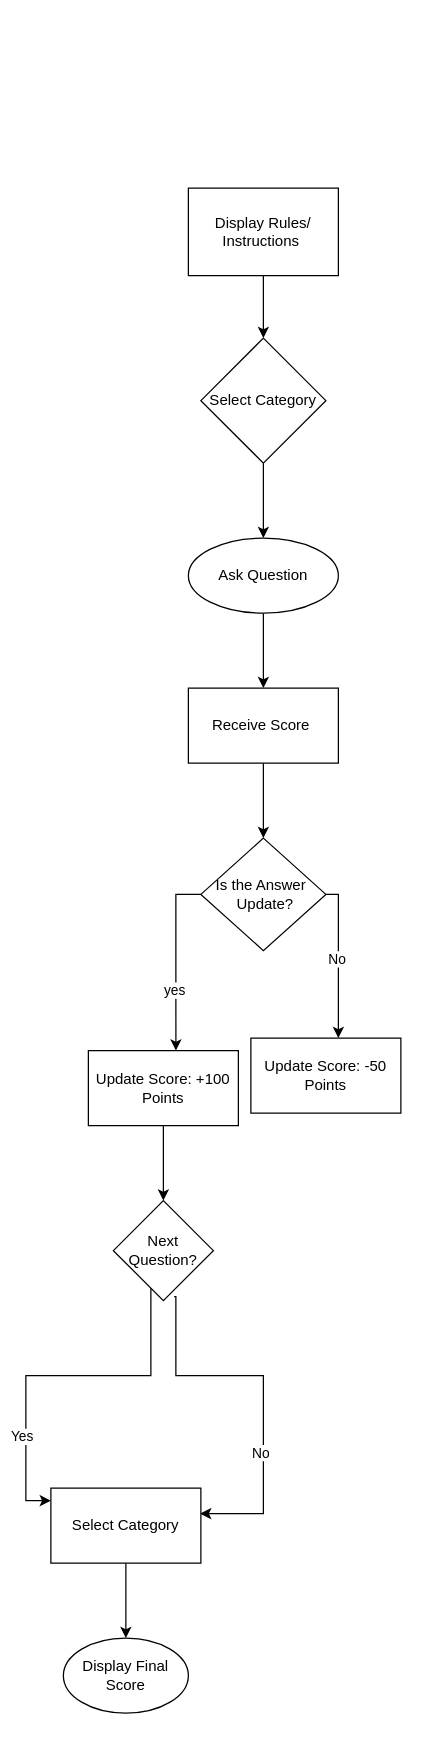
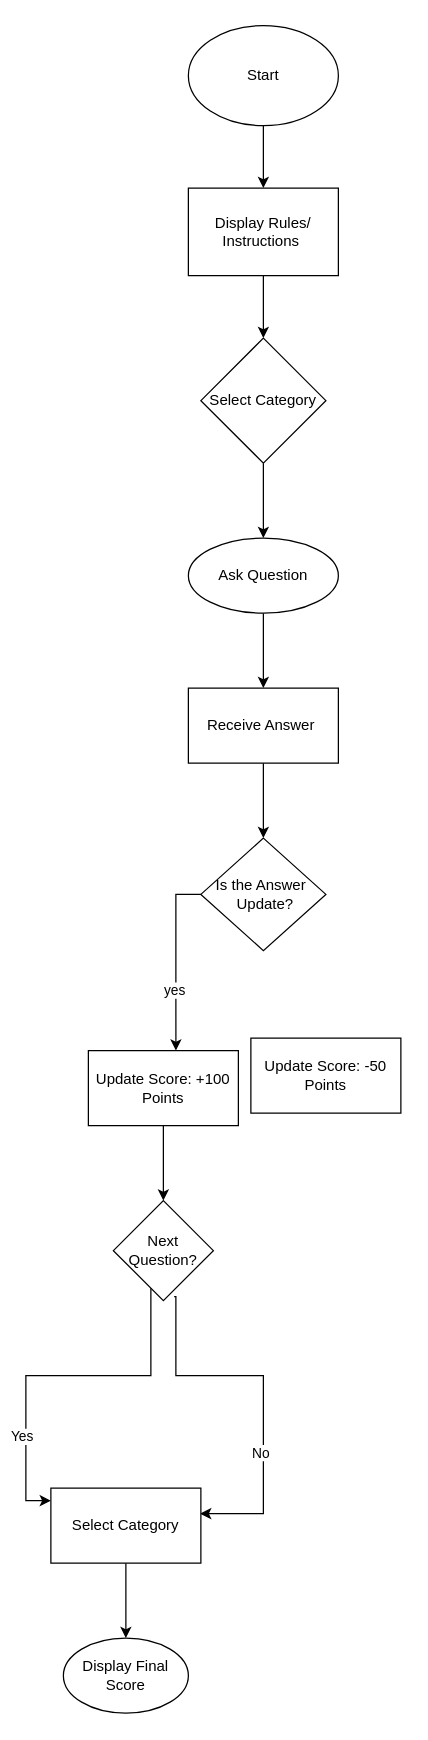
node "Start": added
edge "Start" -> "Display Rules/ Instructions": added
node "Receive Score": label "Receive Score" -> "Receive Answer"
edge "Is the Answer Update?" -> "Update Score: -50 Points": removed, label "No"
